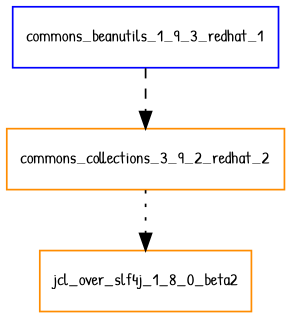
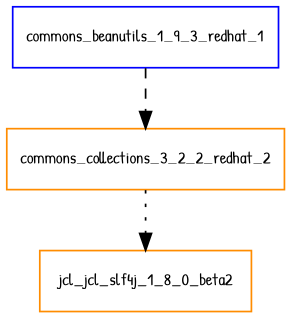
node "commons_collections_3_9_2_redhat_2": label "commons_collections_3_9_2_redhat_2" -> "commons_collections_3_2_2_redhat_2"
node "jcl_over_slf4j_1_8_0_beta2": label "jcl_over_slf4j_1_8_0_beta2" -> "jcl_jcl_slf4j_1_8_0_beta2"
